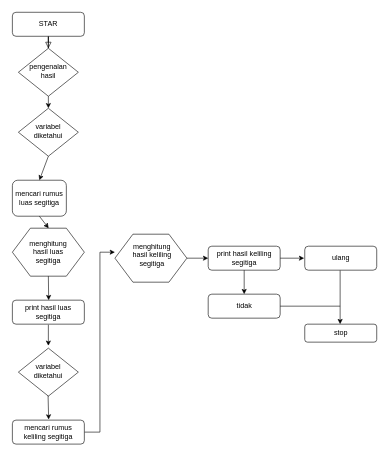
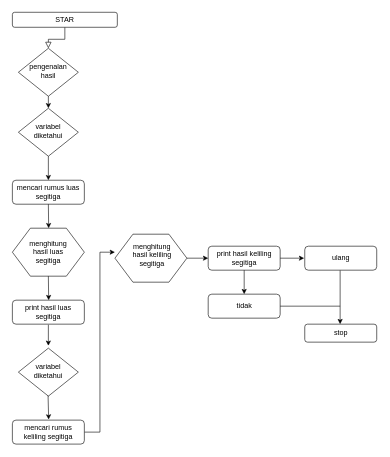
node "STAR": size 72x24 -> 105x15
node "mencari rumus luas segitiga": size 54x36 -> 72x24
